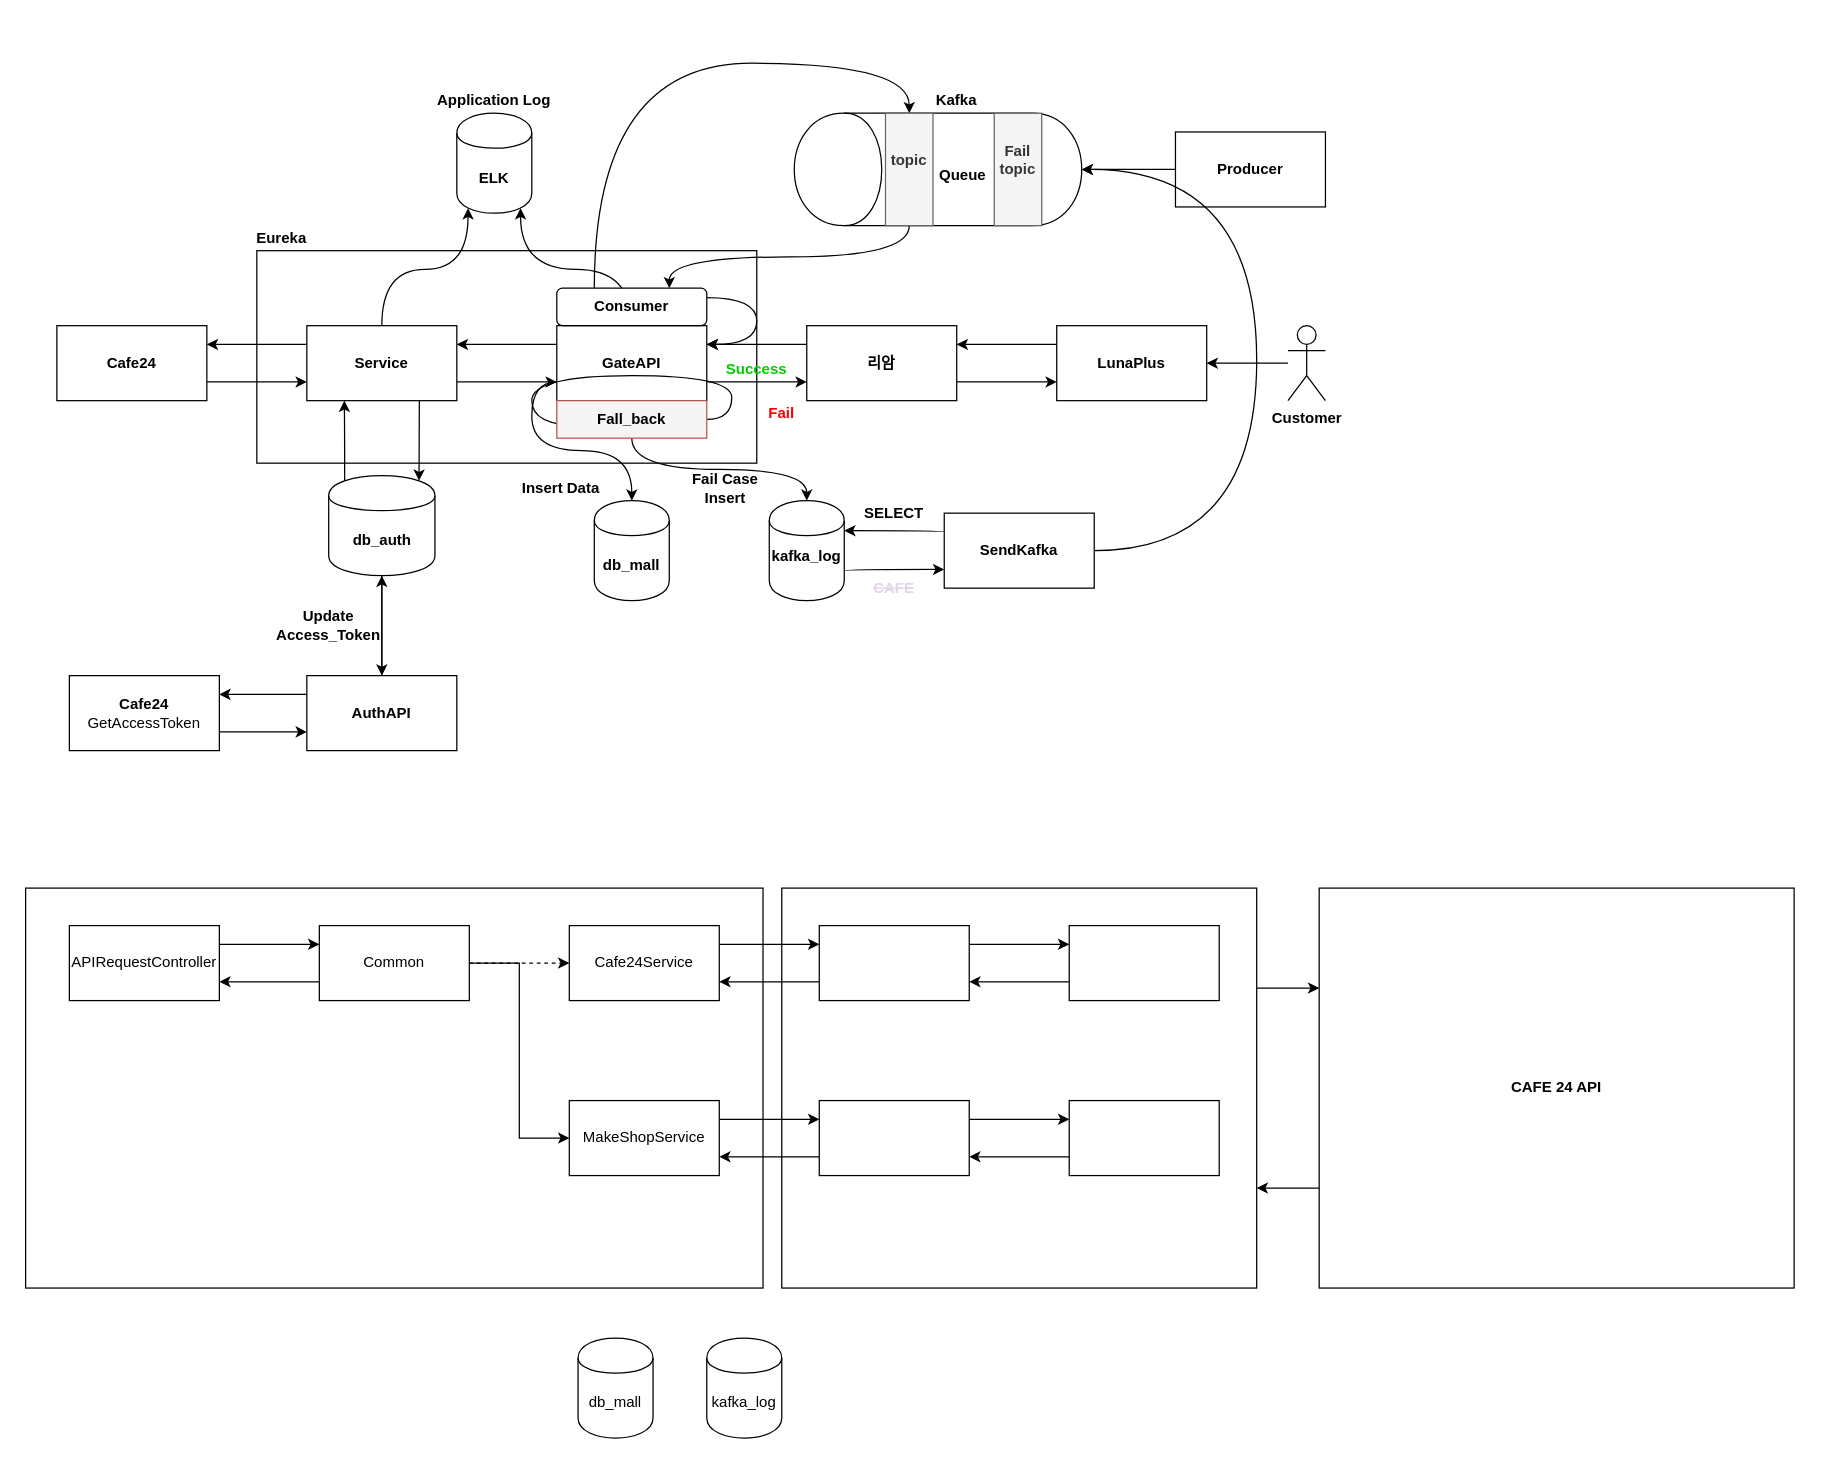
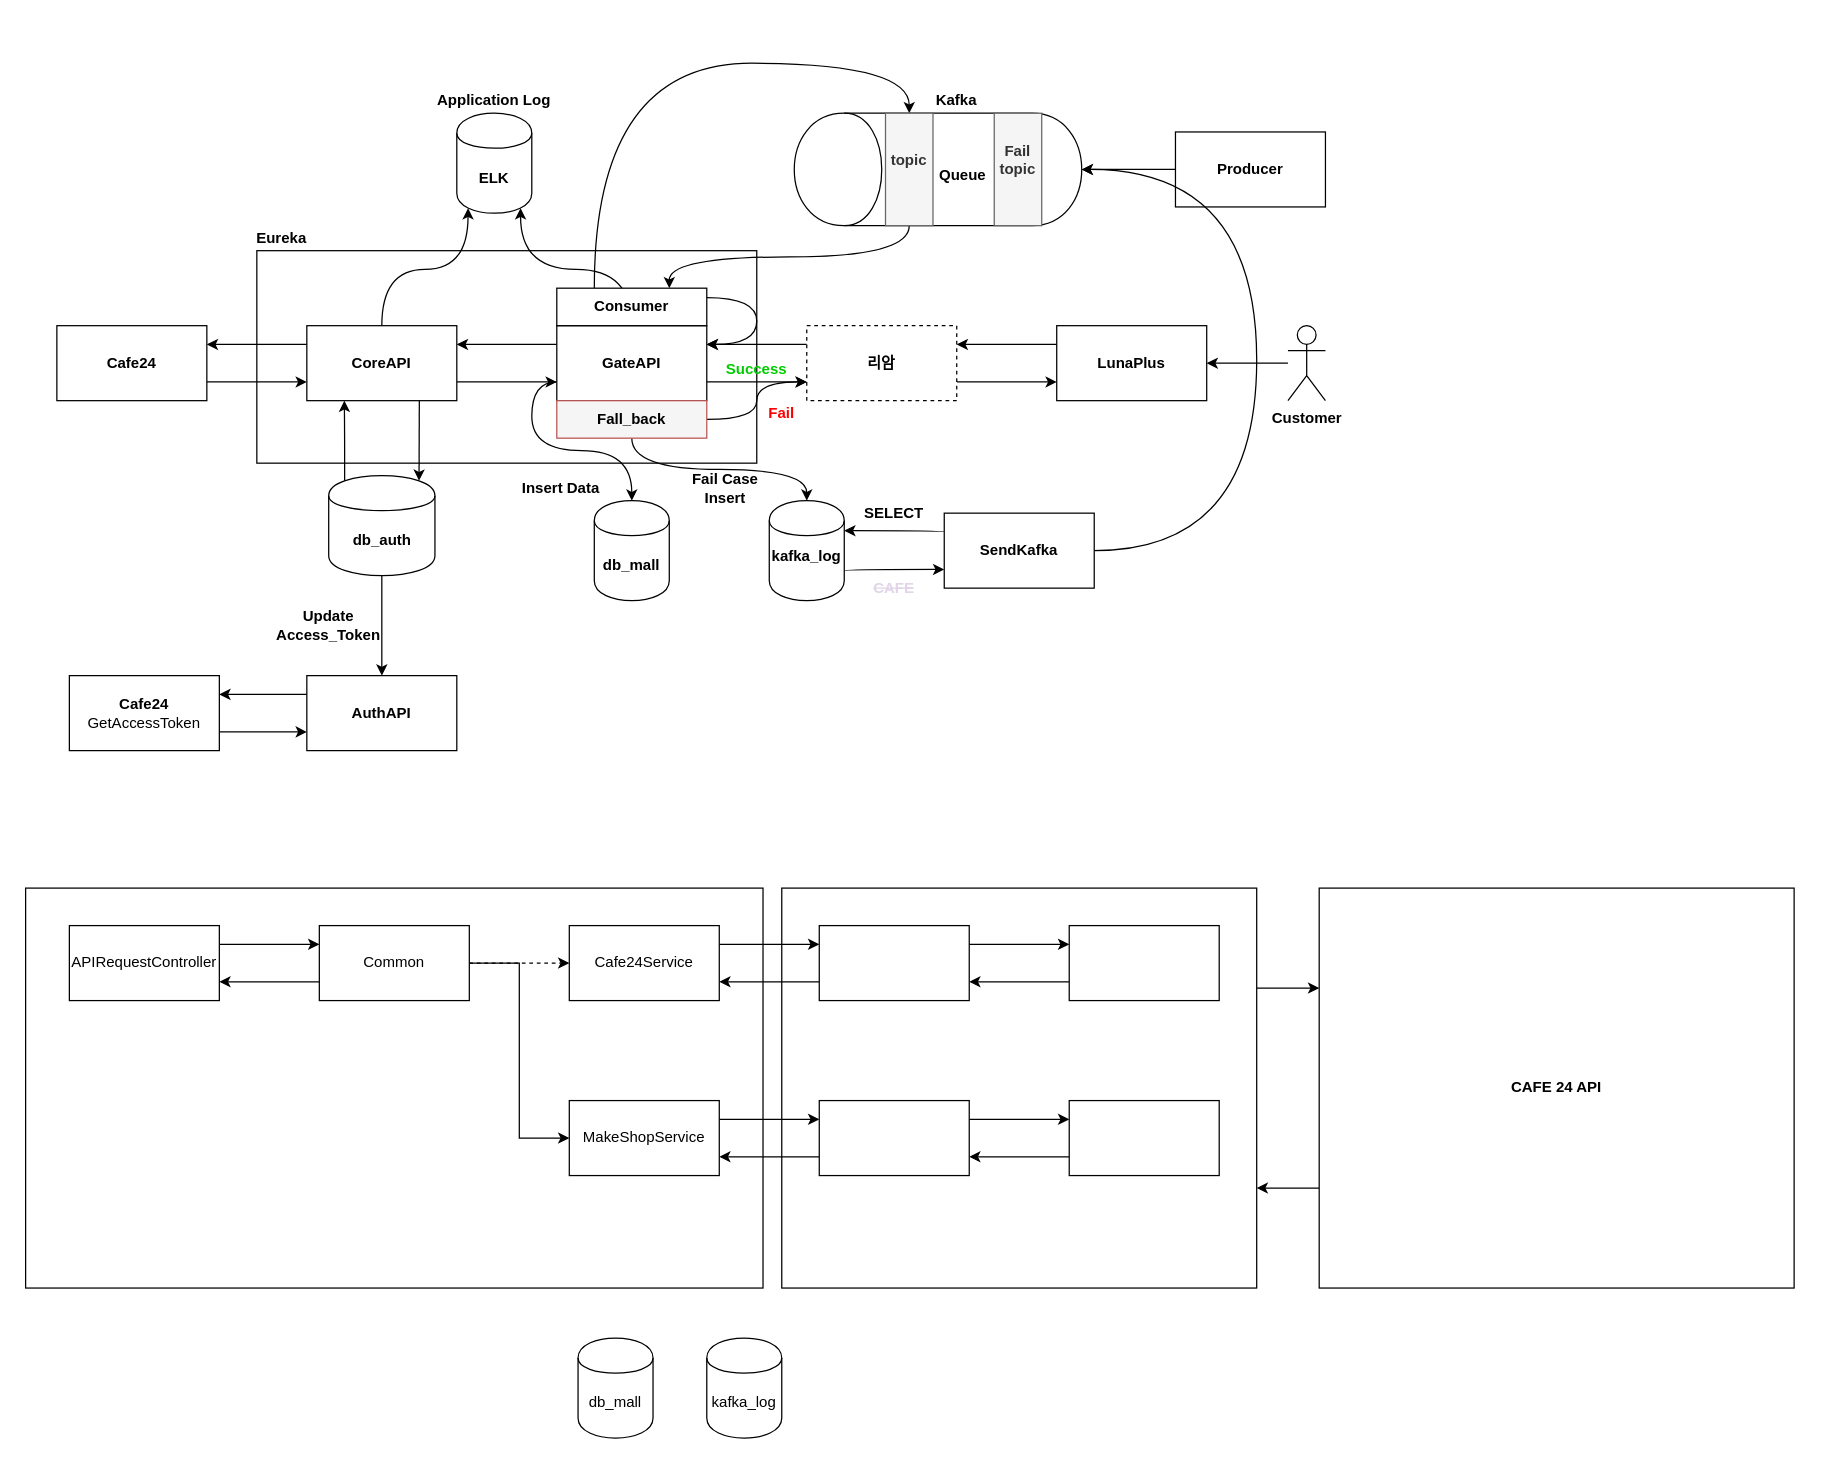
node "Consumer": shape rounded rectangle -> rectangle
node "Service": label "Service" -> "CoreAPI"
node "리암": style solid -> dashed
edge "Fall_back" -> "GateAPI": now "Fall_back" -> "리암"
edge "AuthAPI" -> "db_auth": removed
